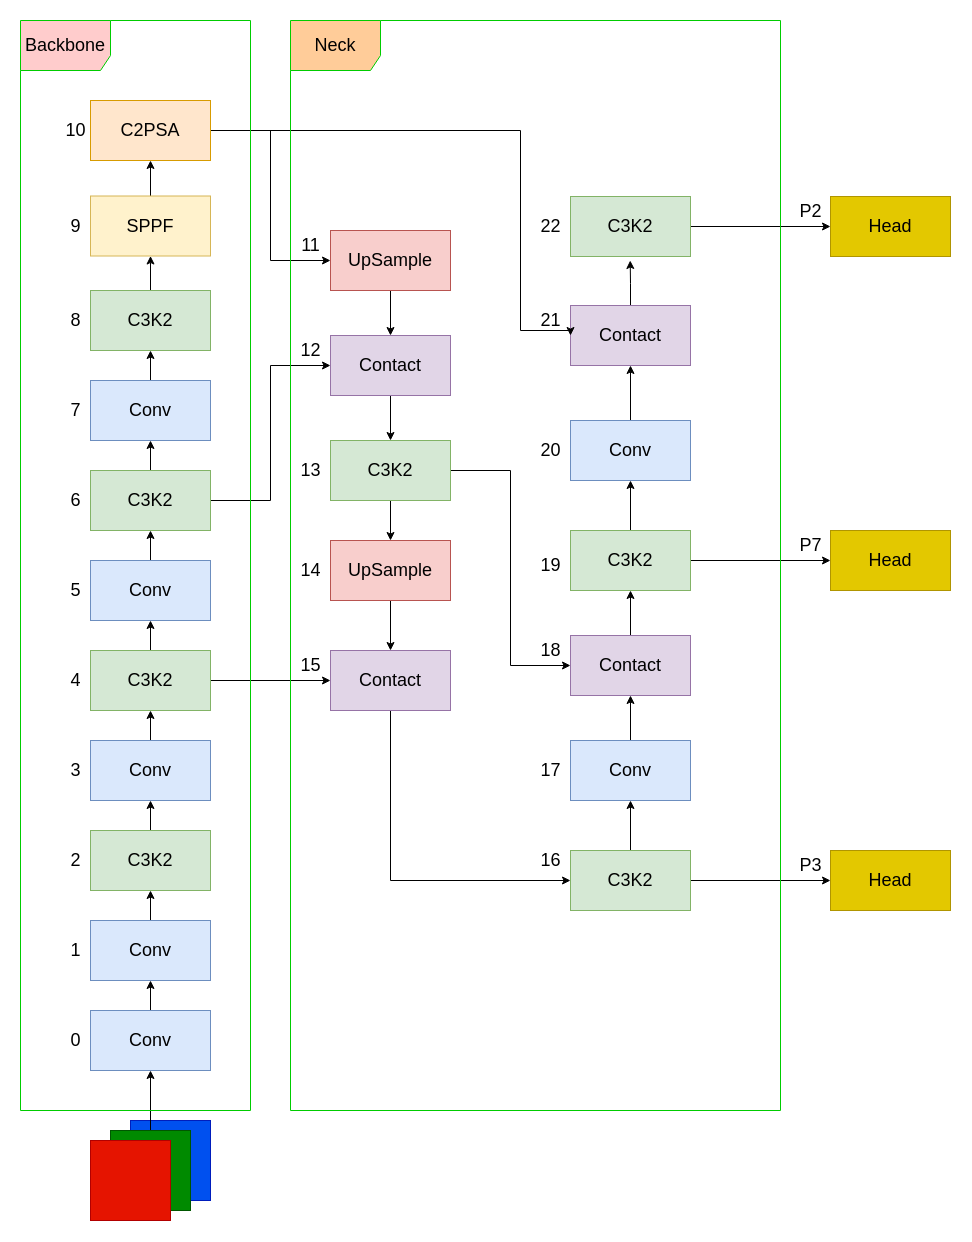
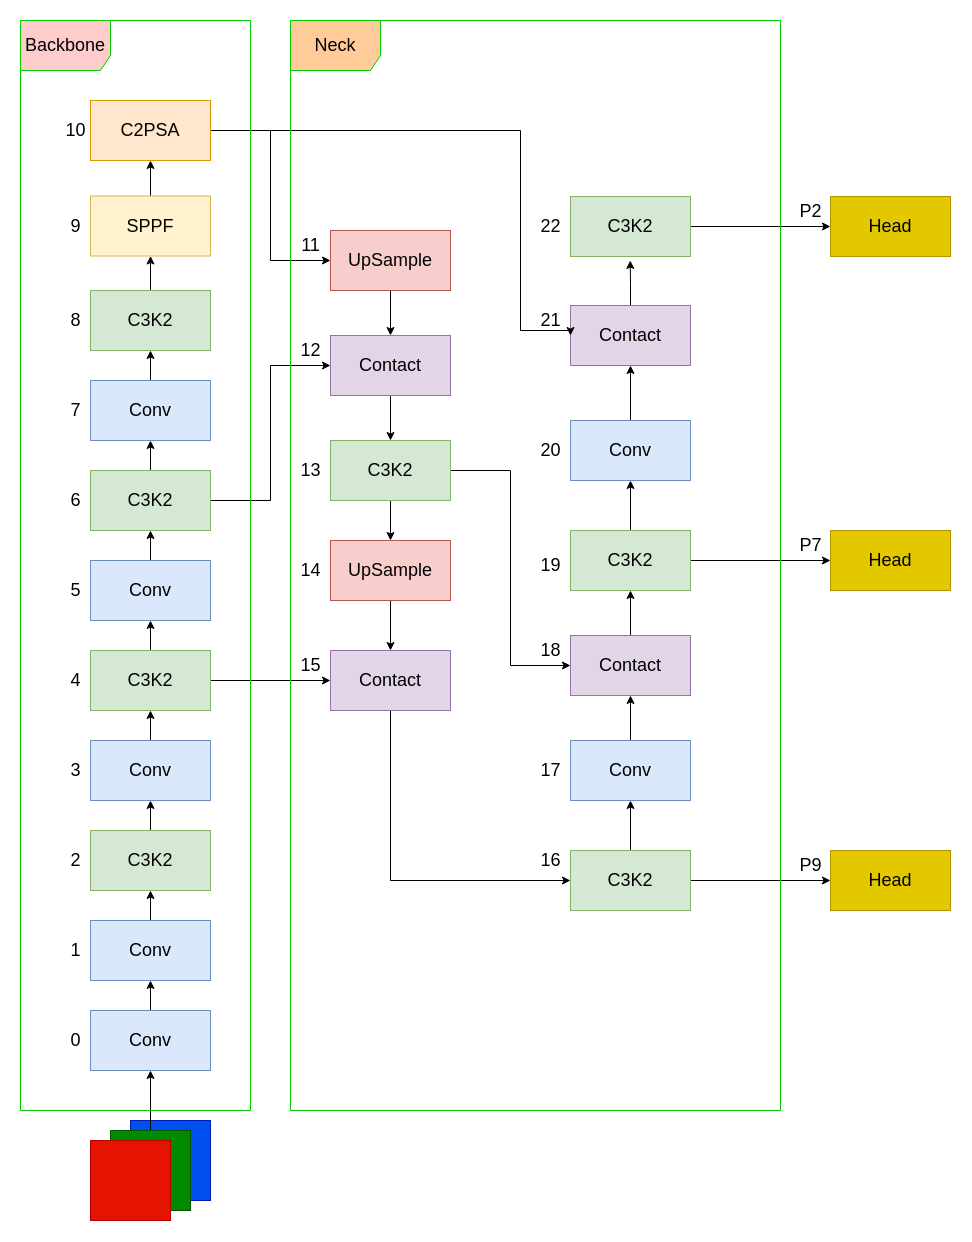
node "P3": label "P3" -> "P9"
